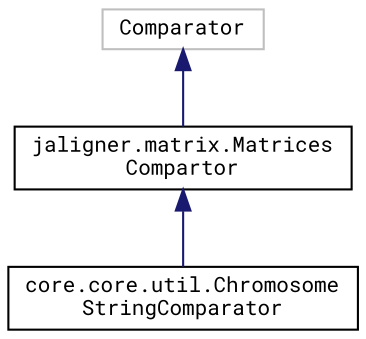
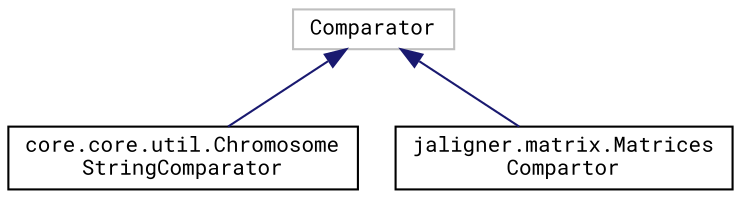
edge "core.core.util.Chromosome StringComparator" -> "jaligner.matrix.Matrices Compartor": now "core.core.util.Chromosome StringComparator" -> "Comparator"
